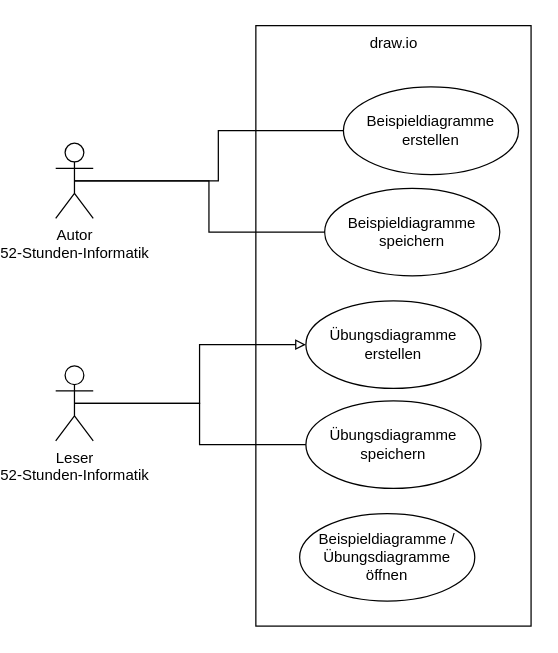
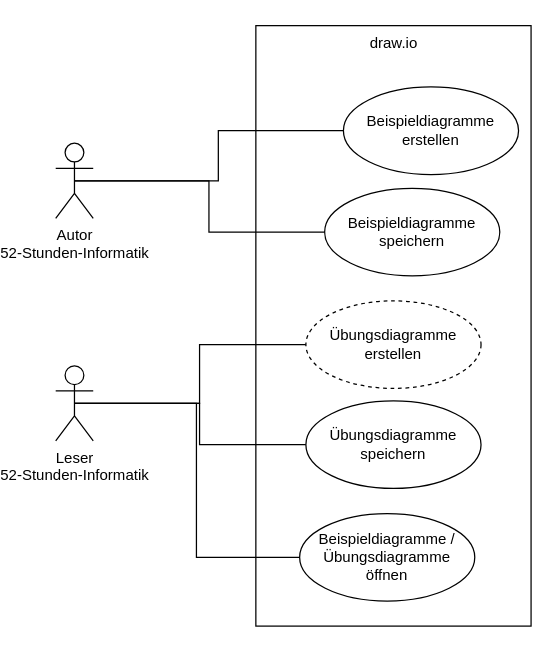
edge "Leser 52-Stunden-Informatik" -> "Übungsdiagramme erstellen": arrowhead block -> none
node "Übungsdiagramme erstellen": style solid -> dashed
edge "Leser 52-Stunden-Informatik" -- "Beispieldiagramme / Übungsdiagramme öffnen": added
